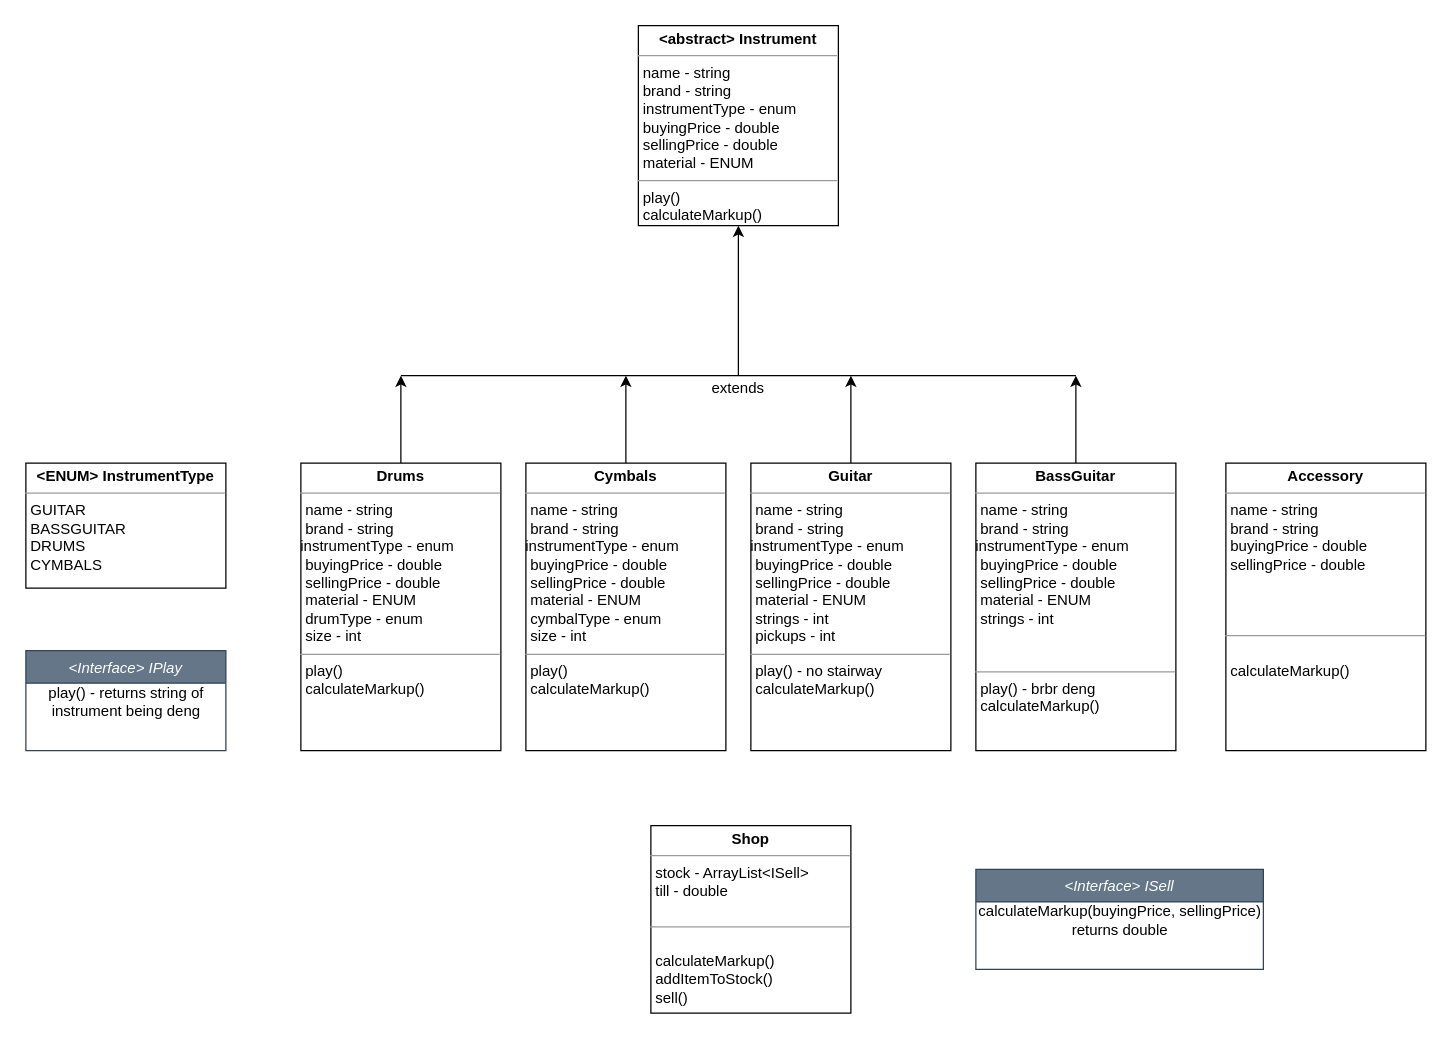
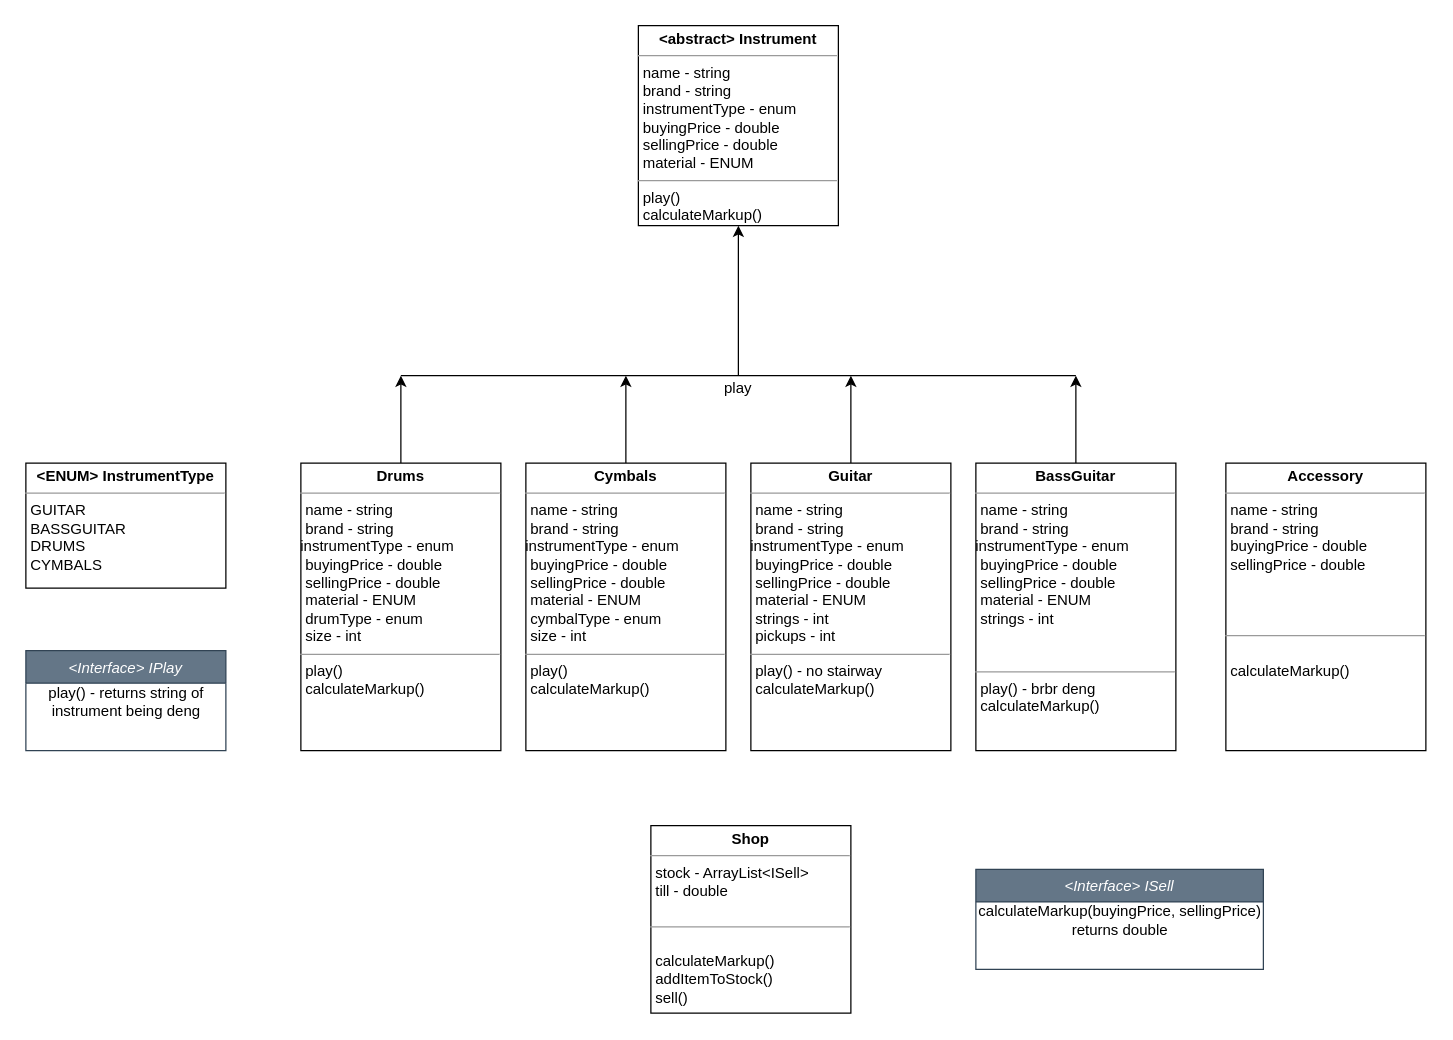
node "extends": label "extends" -> "play"
